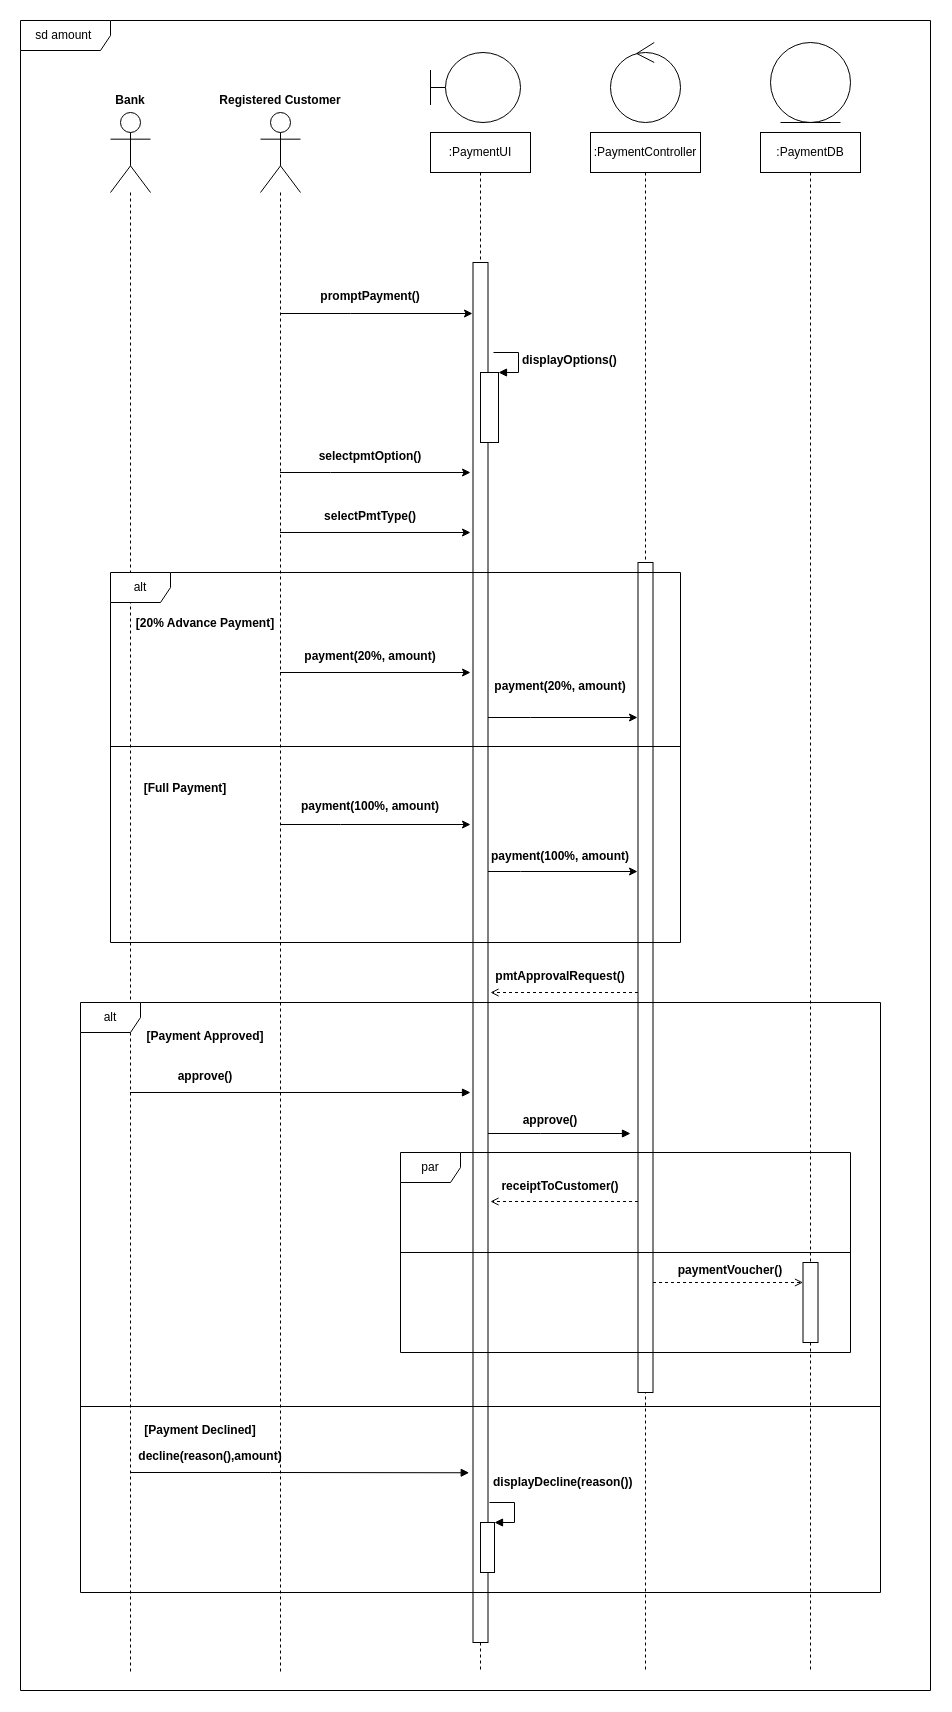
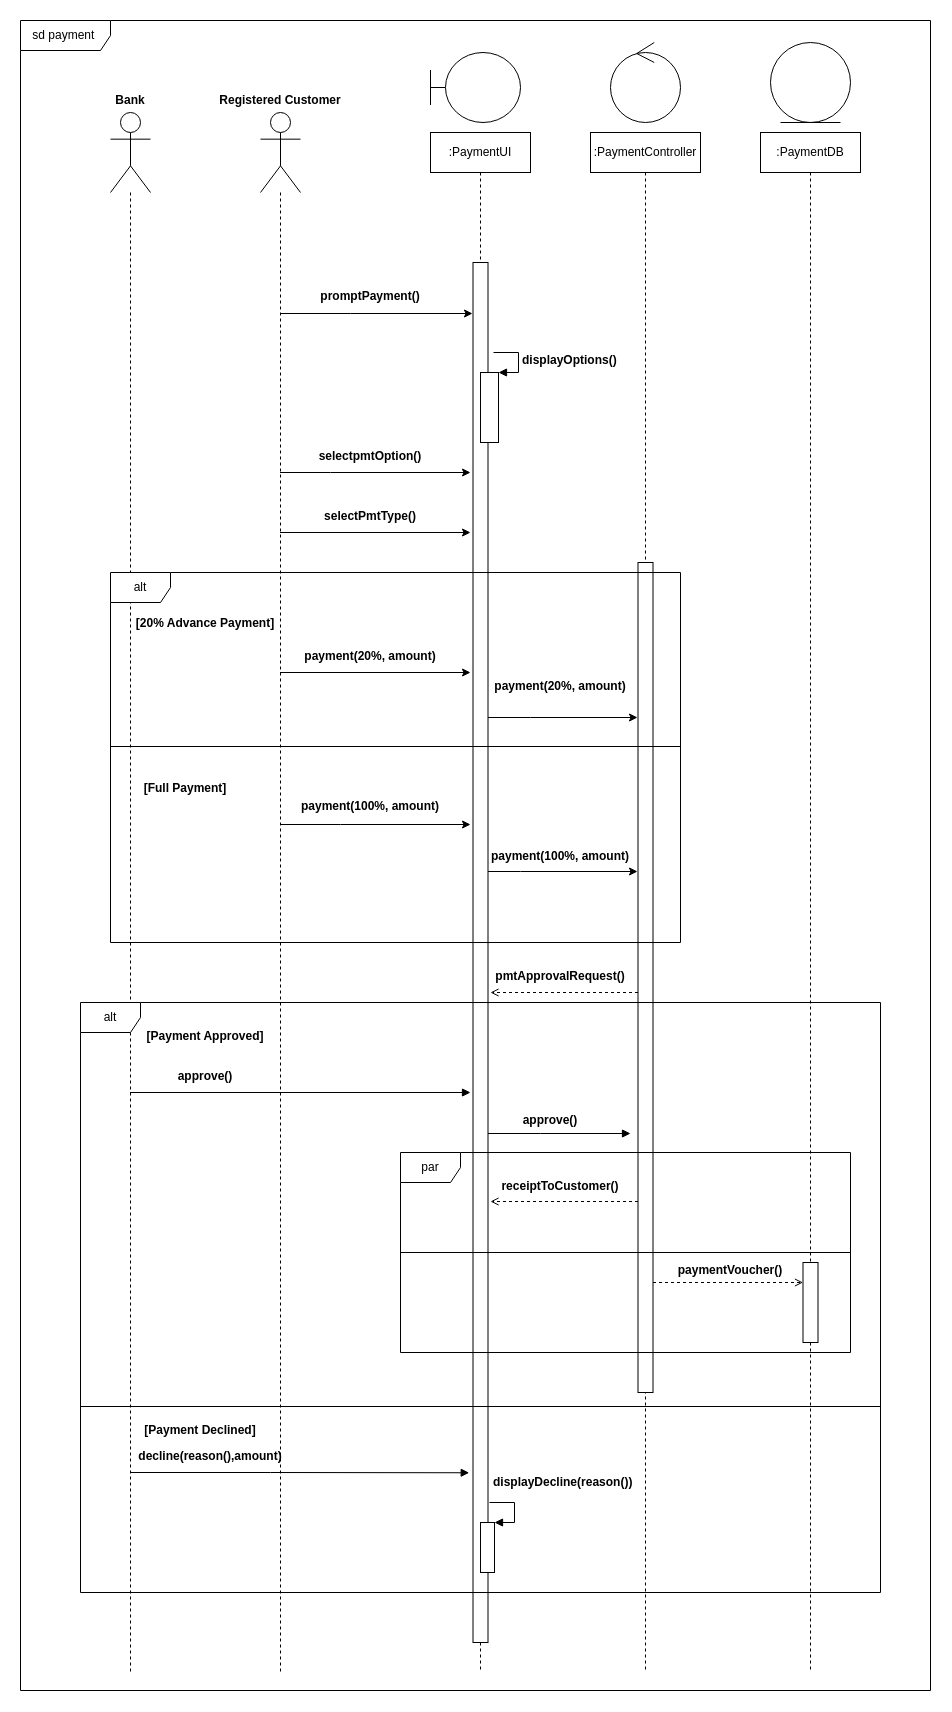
node "sd amount": label "sd amount" -> "sd payment"
